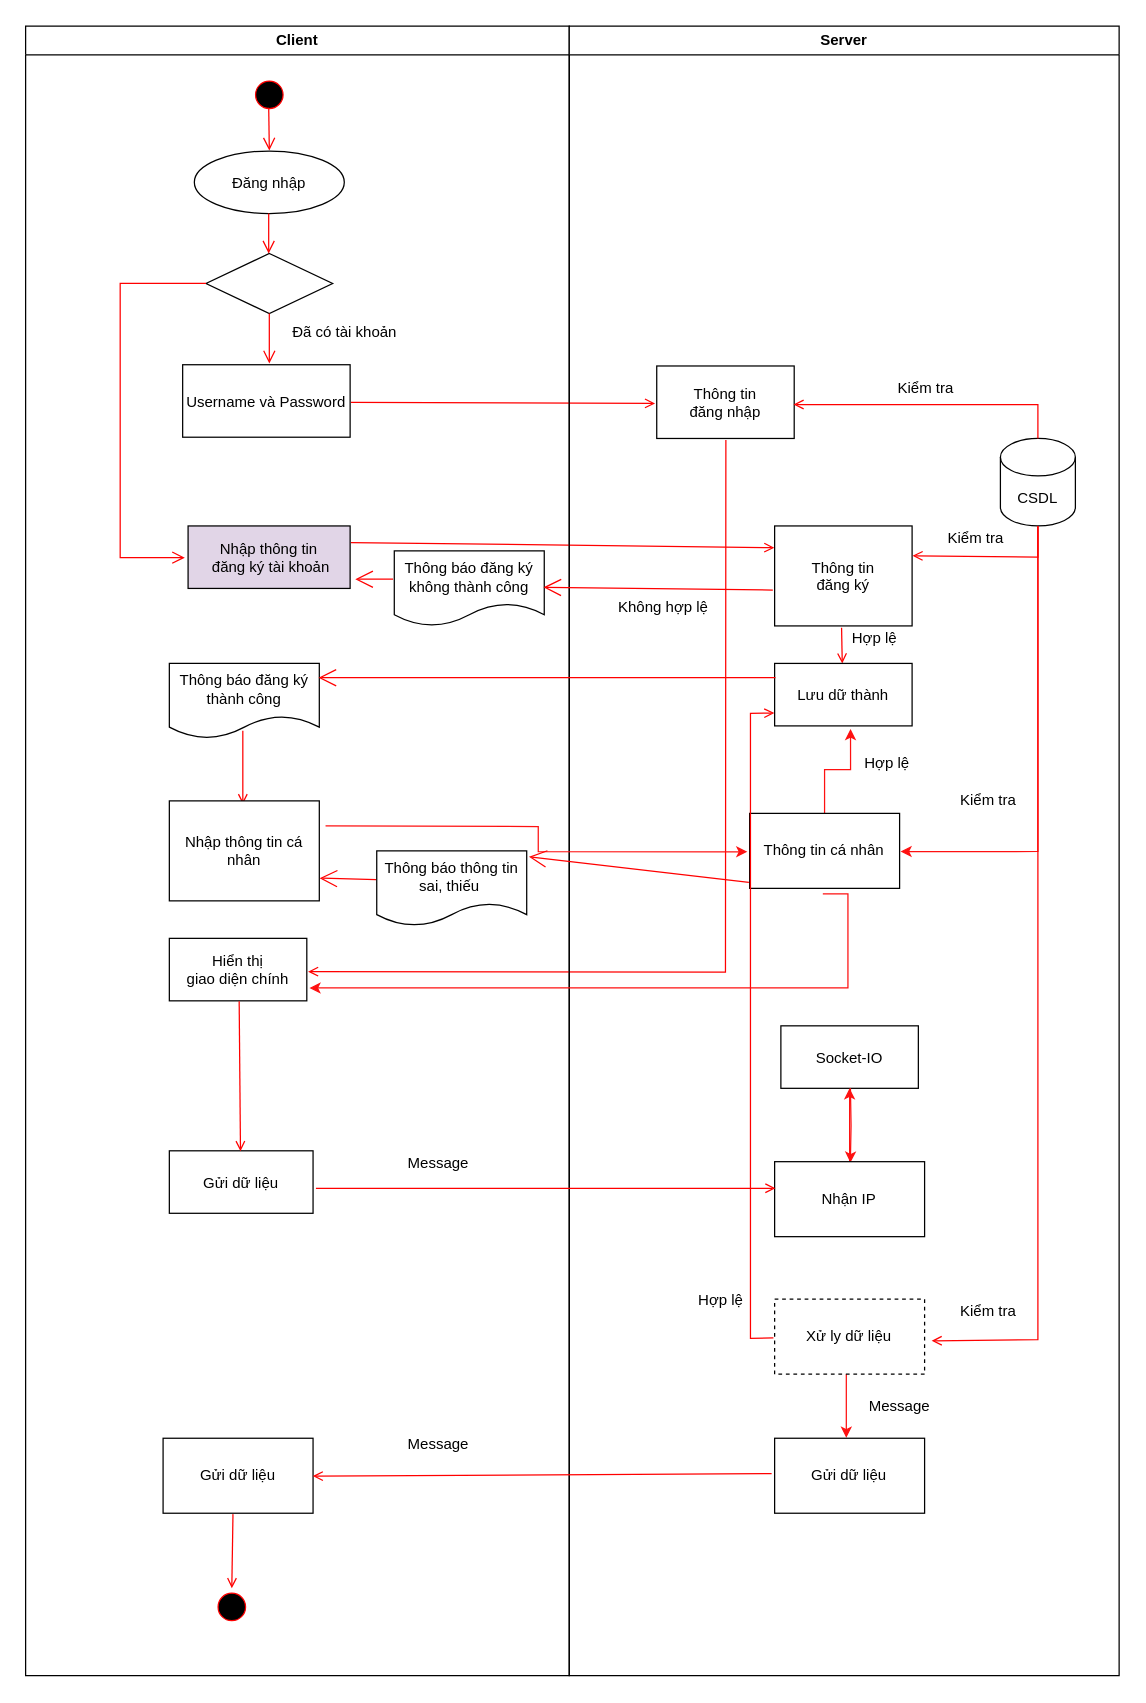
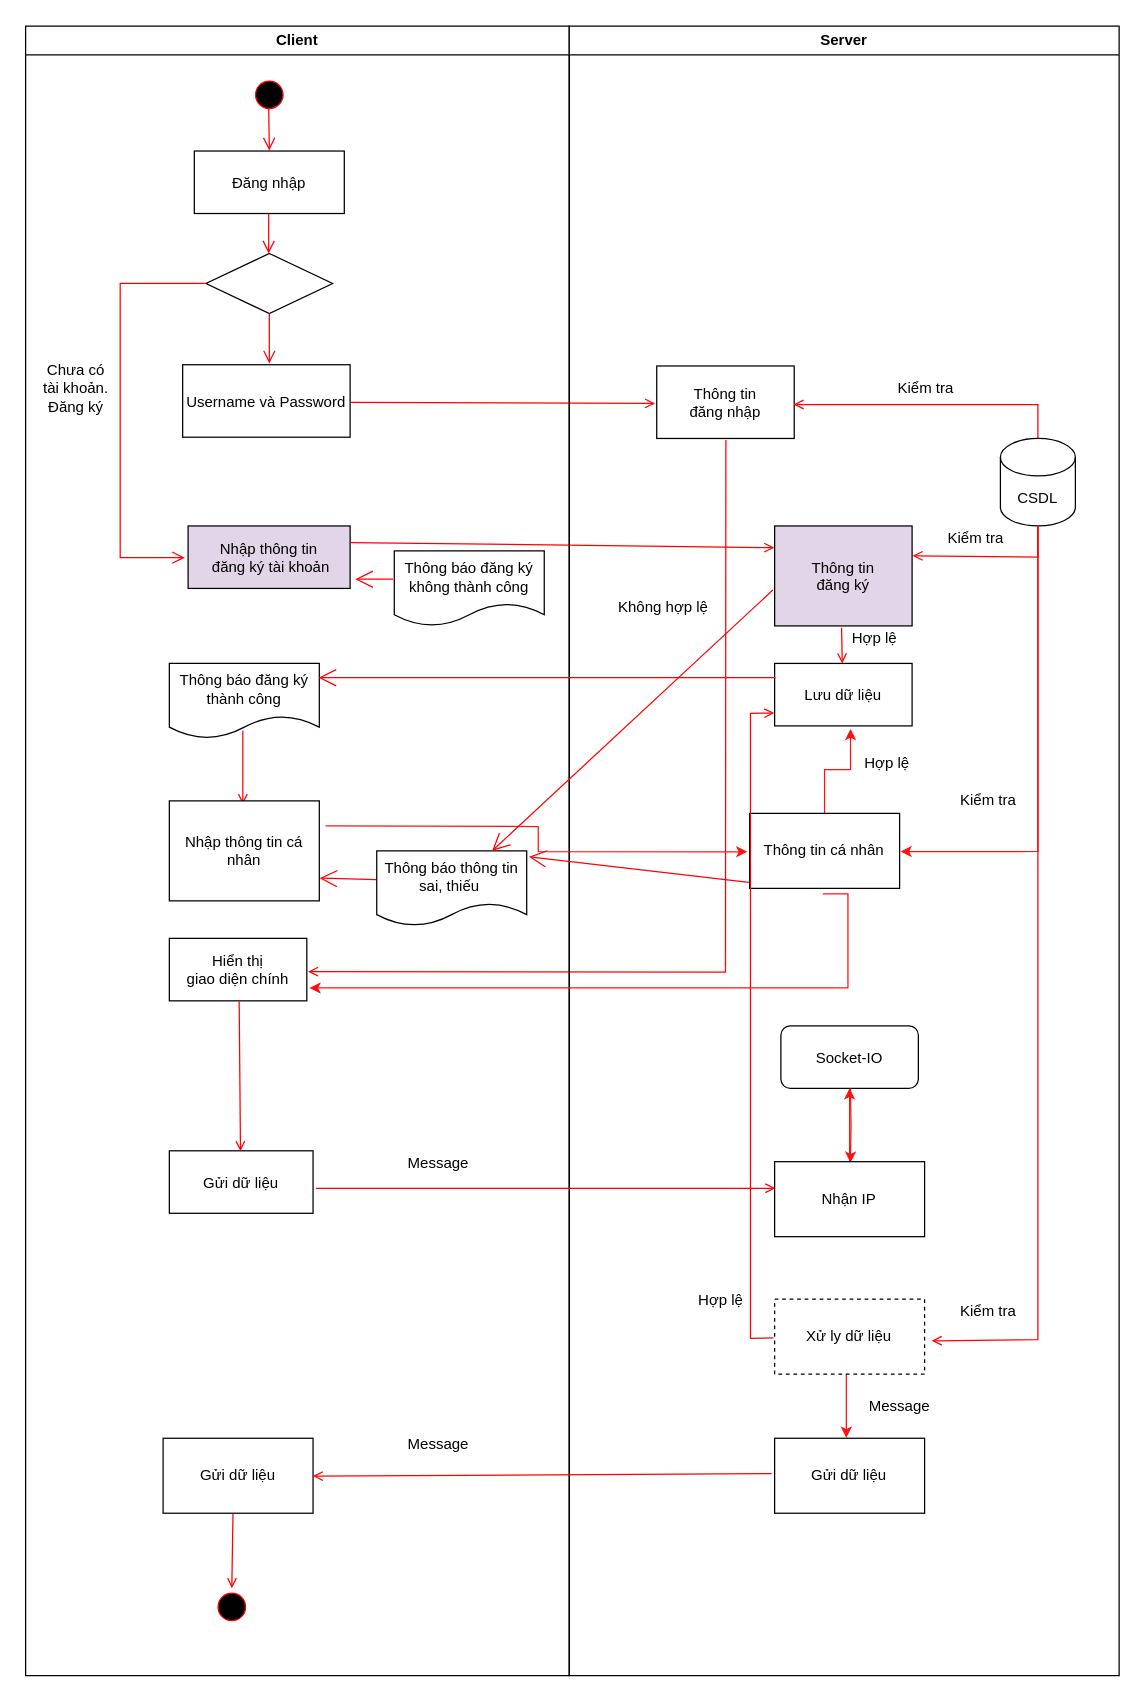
node "Đăng nhập": shape ellipse -> rectangle
node "Đã có tài khoản": removed
node "Chưa có tài khoản. Đăng ký": added
node "Thông tin đăng ký": fillcolor #ffffff -> #e1d5e7
edge "Thông tin đăng ký" -> "Thông báo đăng ký không thành công": now "Thông tin đăng ký" -> "Thông báo thông tin sai, thiếu"
node "Lưu dữ thành": label "Lưu dữ thành" -> "Lưu dữ liệu"
node "Socket-IO": shape rectangle -> rounded rectangle
